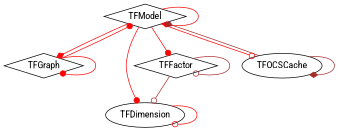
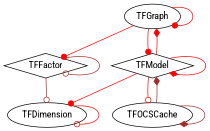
edge "TFModel" -> "TFFactor": now "TFGraph" -> "TFFactor"
node "TFGraph": shape diamond -> ellipse
